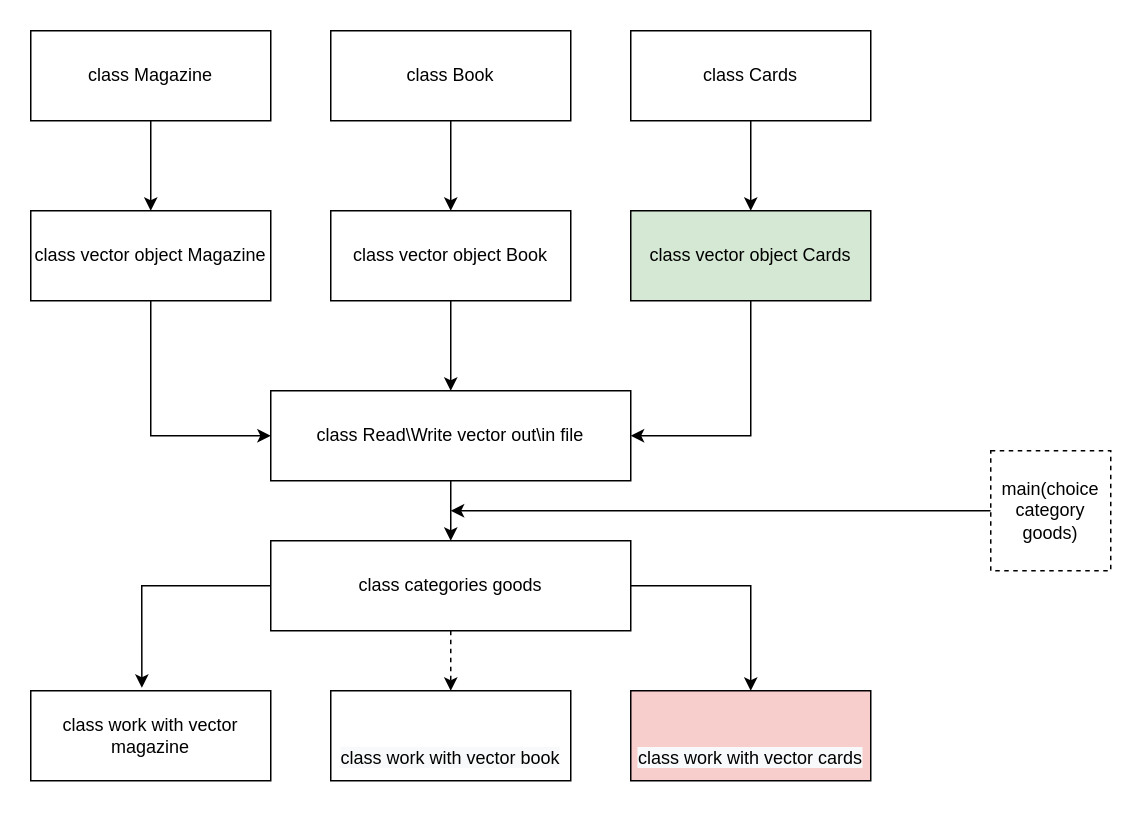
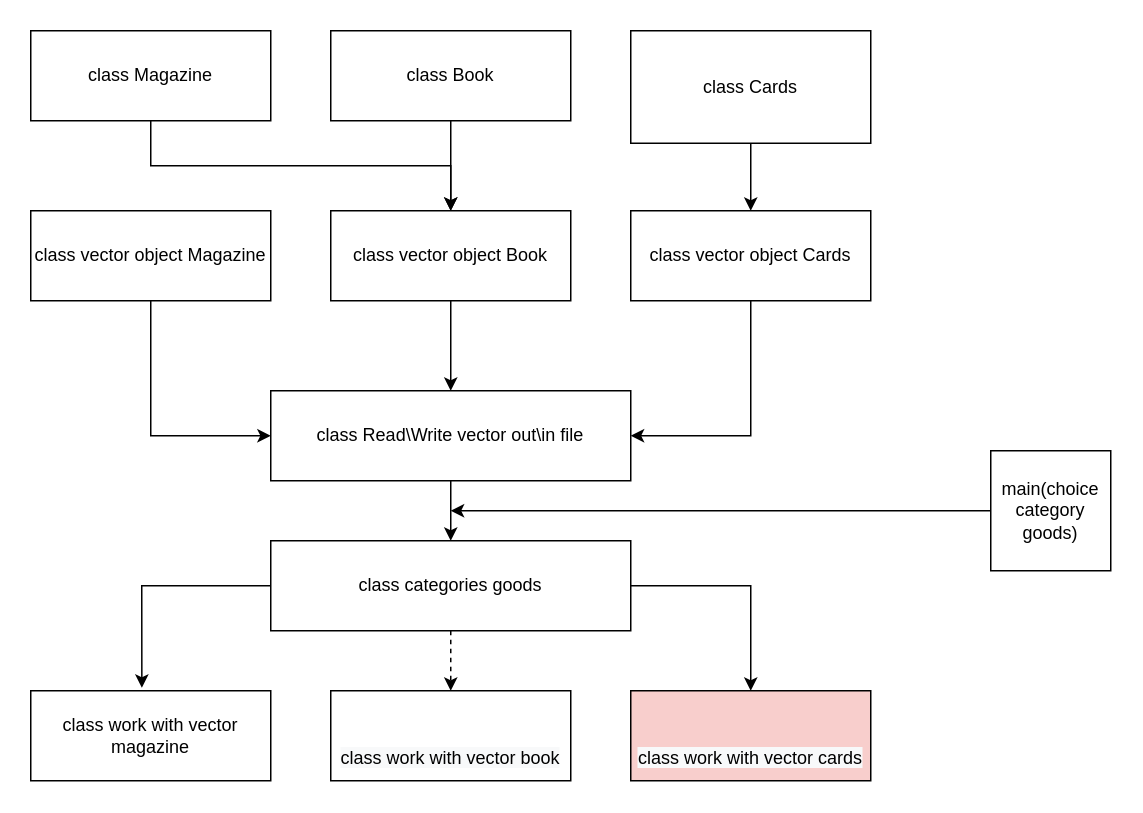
node "class Cards": size 240x90 -> 240x113
edge "class Magazine" -> "class vector object Magazine": now "class Magazine" -> "class vector object Book"
node "class vector object Cards": fillcolor #d5e8d4 -> #ffffff
node "main(choice category goods)": style dashed -> solid
